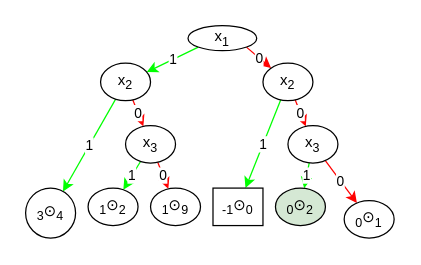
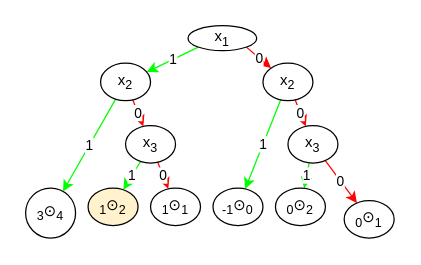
node "1⊙2": fillcolor #ffffff -> #fff2cc
node "1⊙9": label "1⊙9" -> "1⊙1"
node "-1⊙0": shape rectangle -> ellipse
node "0⊙2": fillcolor #d5e8d4 -> #ffffff
